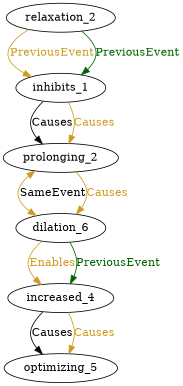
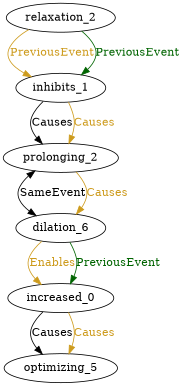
edge "prolonging_2" -- "dilation_6": color goldenrod3 -> Black
node "increased_4": label "increased_4" -> "increased_0"
